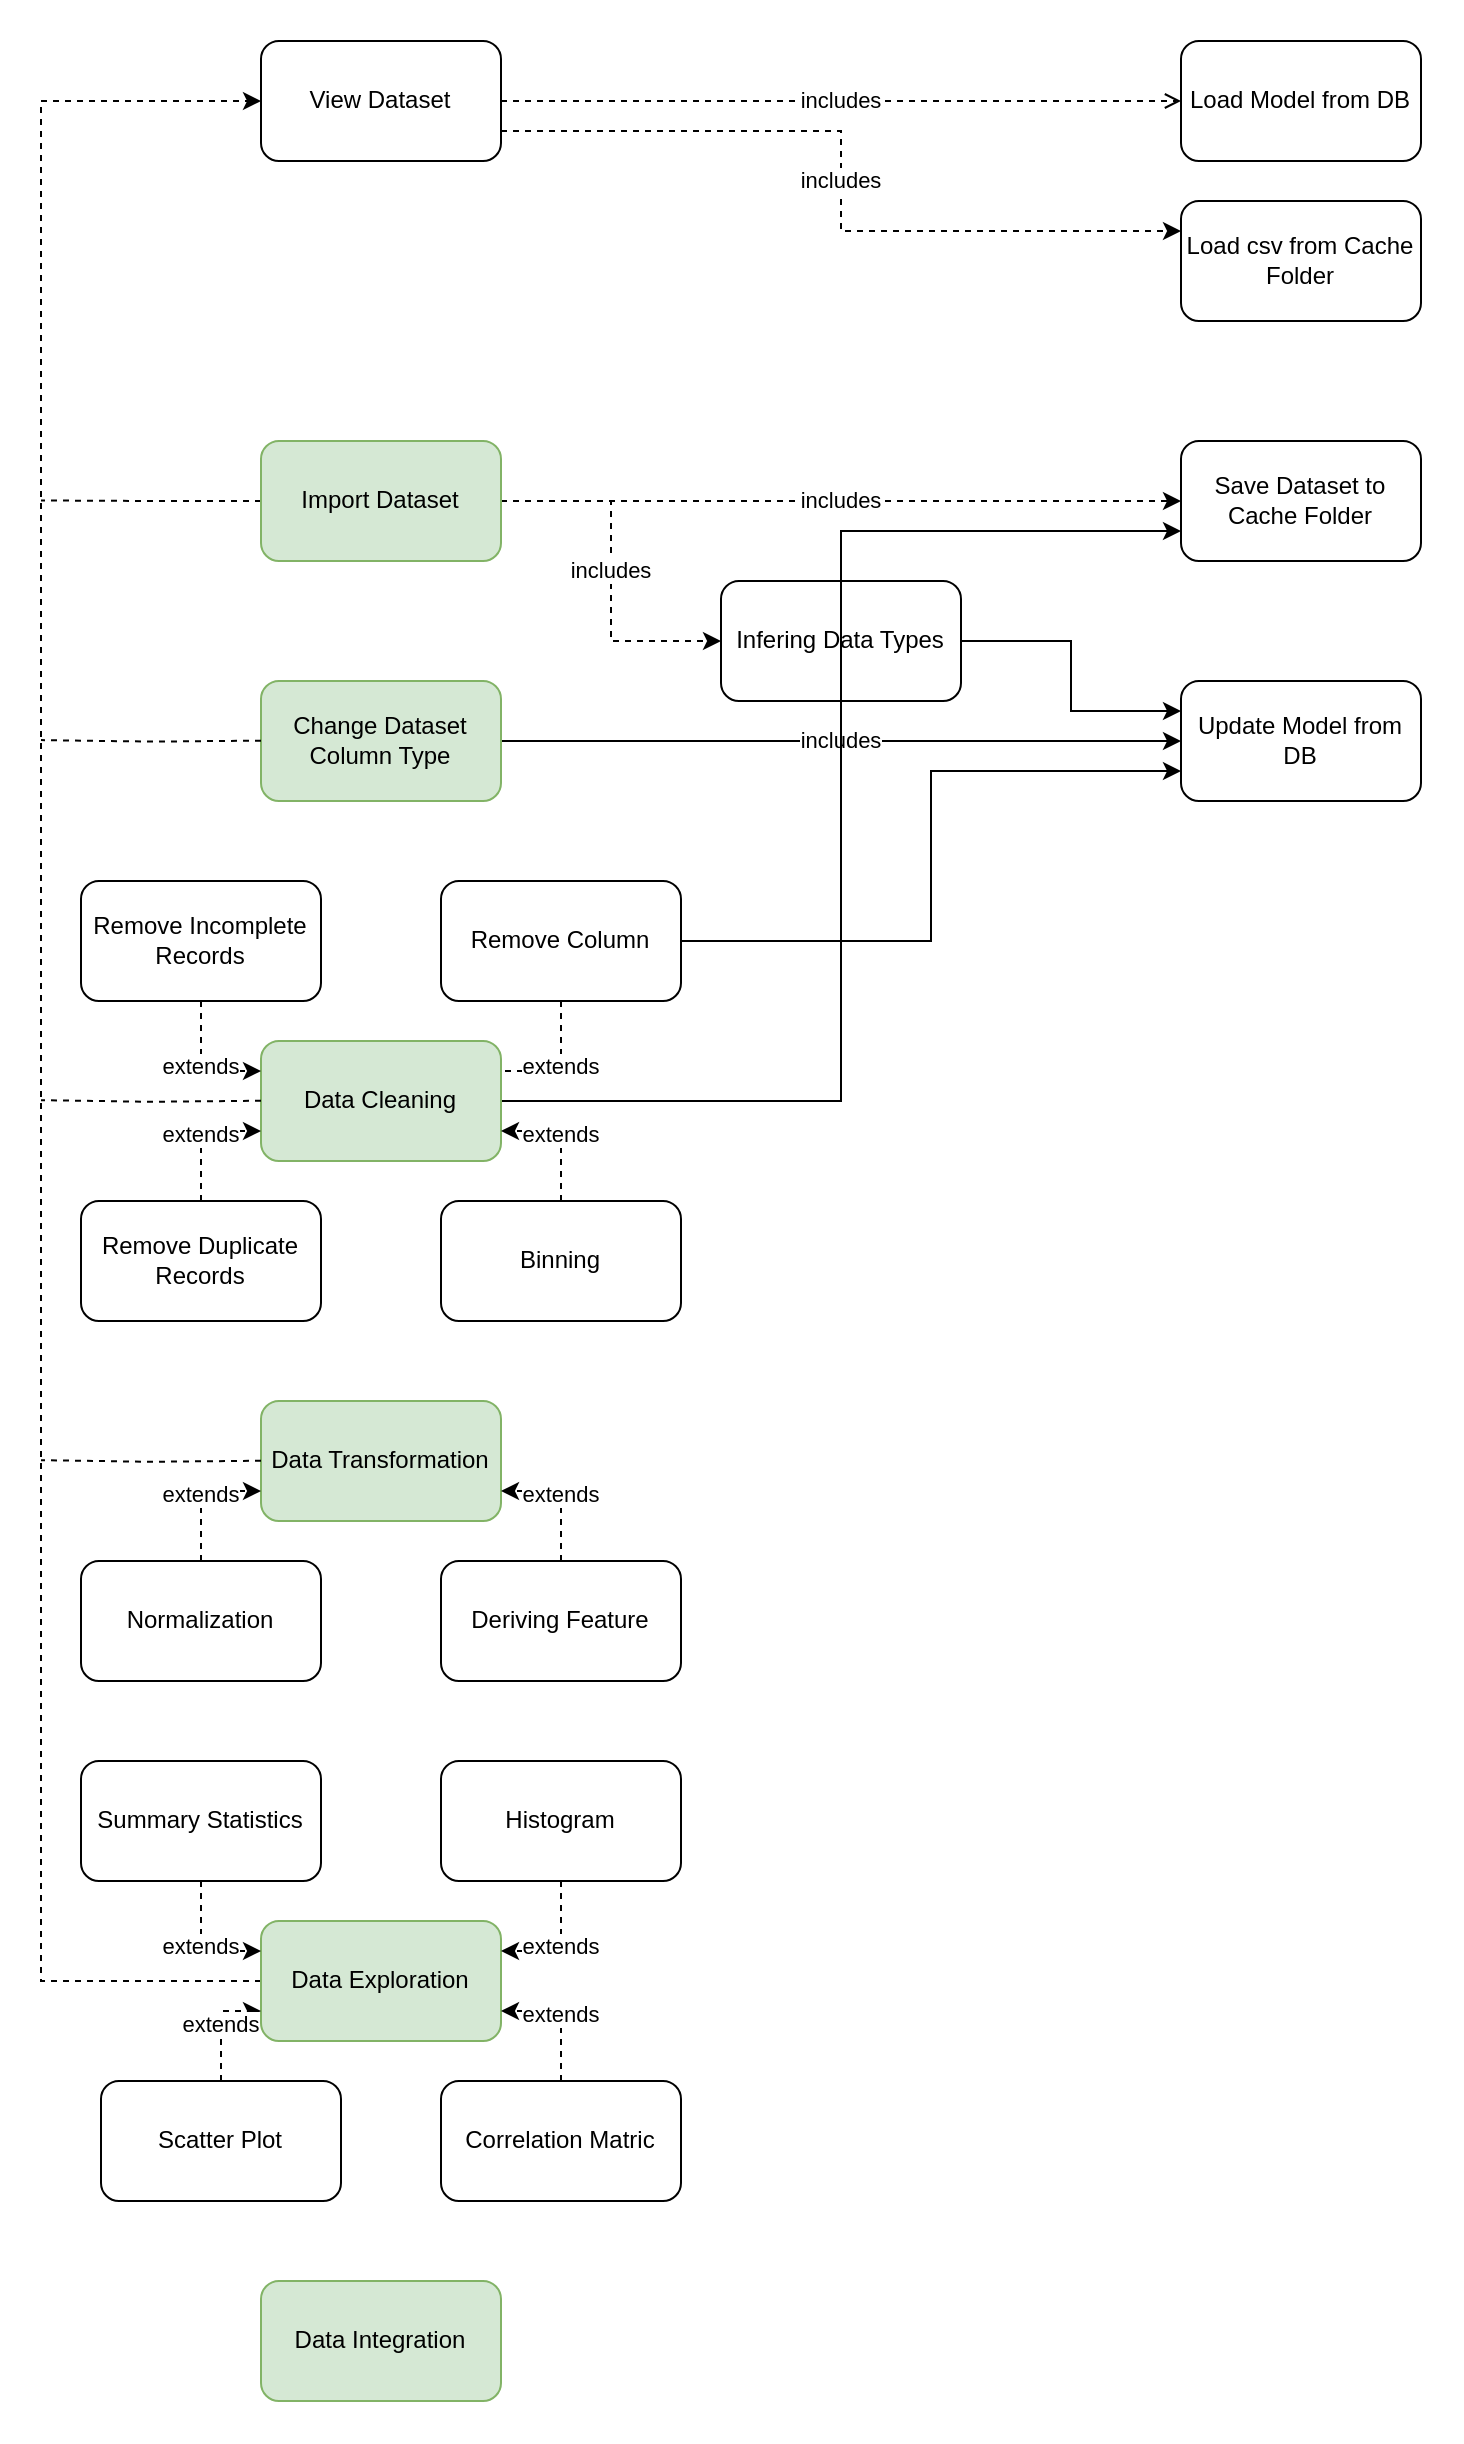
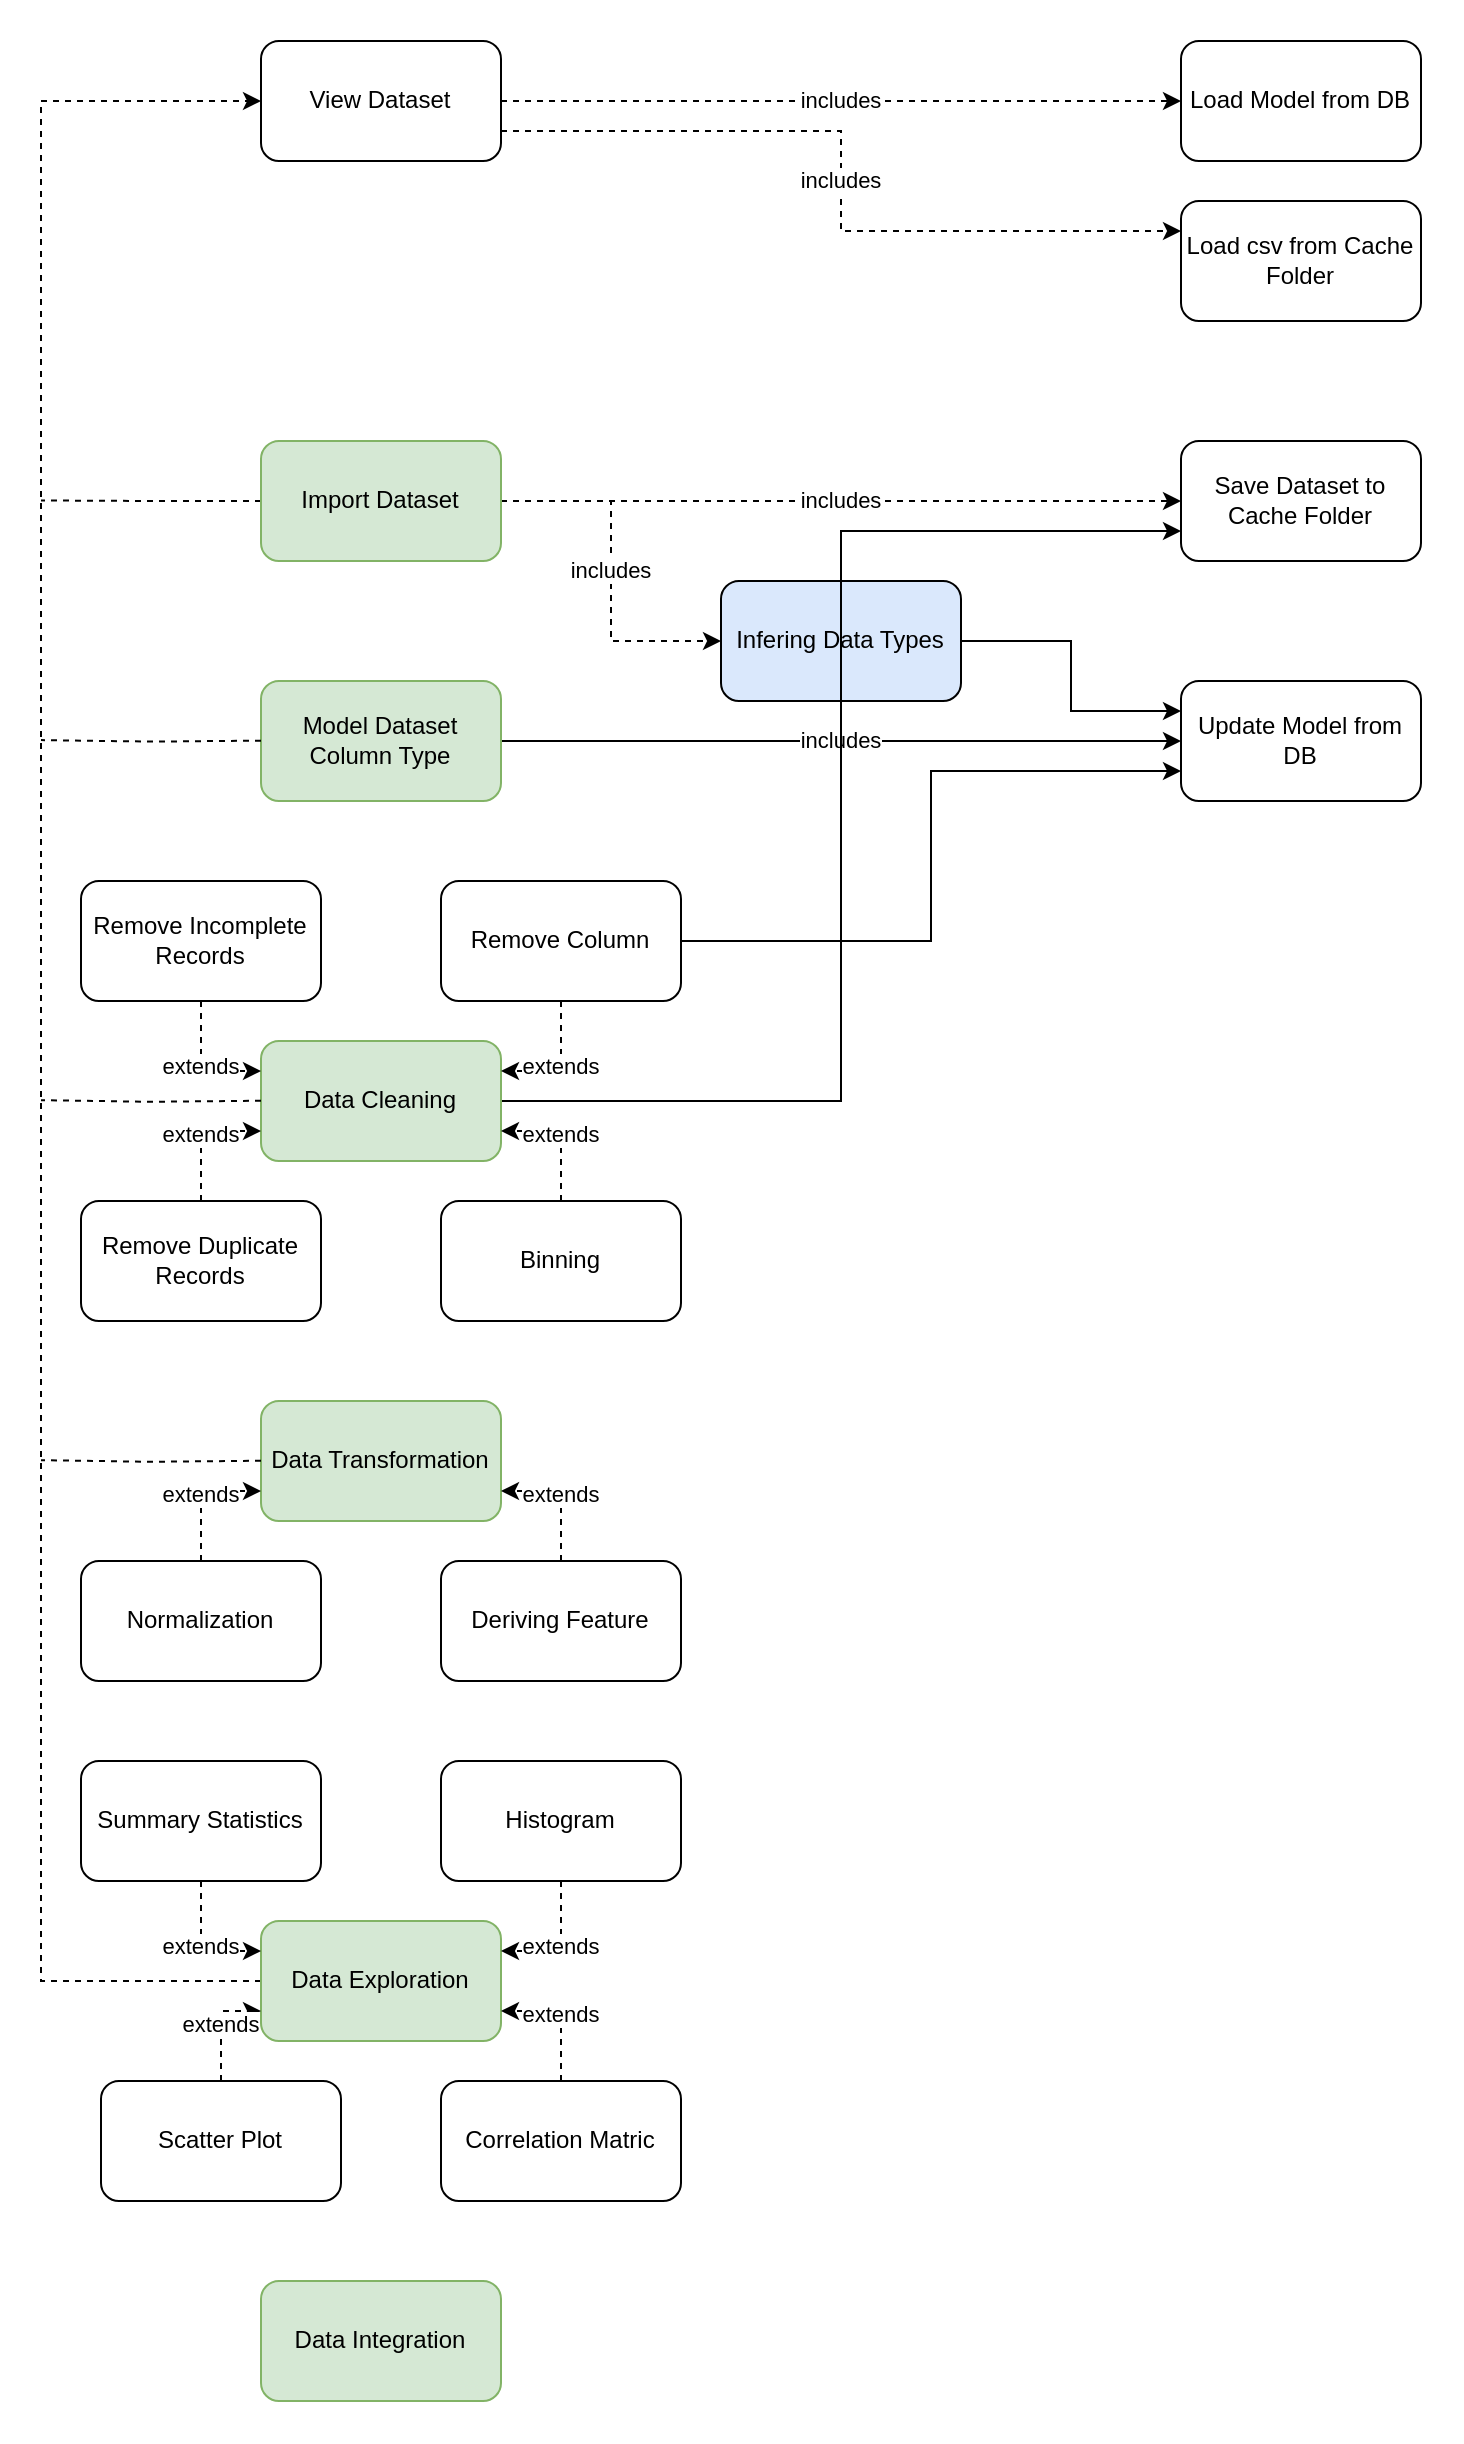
edge "View Dataset" -> "Load Model from DB": arrowhead open -> classic
node "Infering Data Types": fillcolor #ffffff -> #dae8fc
node "Change Dataset Column Type": label "Change Dataset Column Type" -> "Model Dataset Column Type"
edge "Remove Column" -- "Data Cleaning": arrowhead none -> classic
